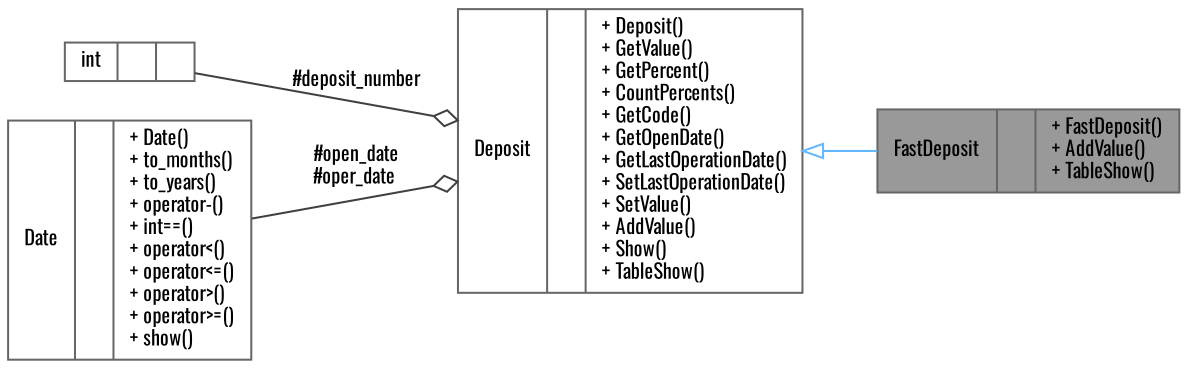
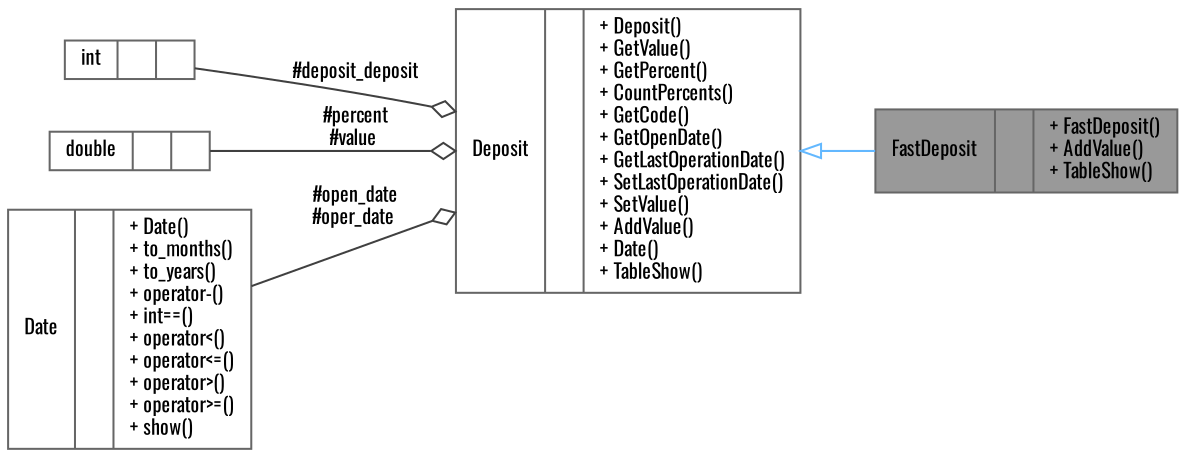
edge "int" -> "Deposit": label " #deposit_number" -> " #deposit_deposit"
node "double": added
node "Deposit": text "+ Show()" -> "+ Date()"
